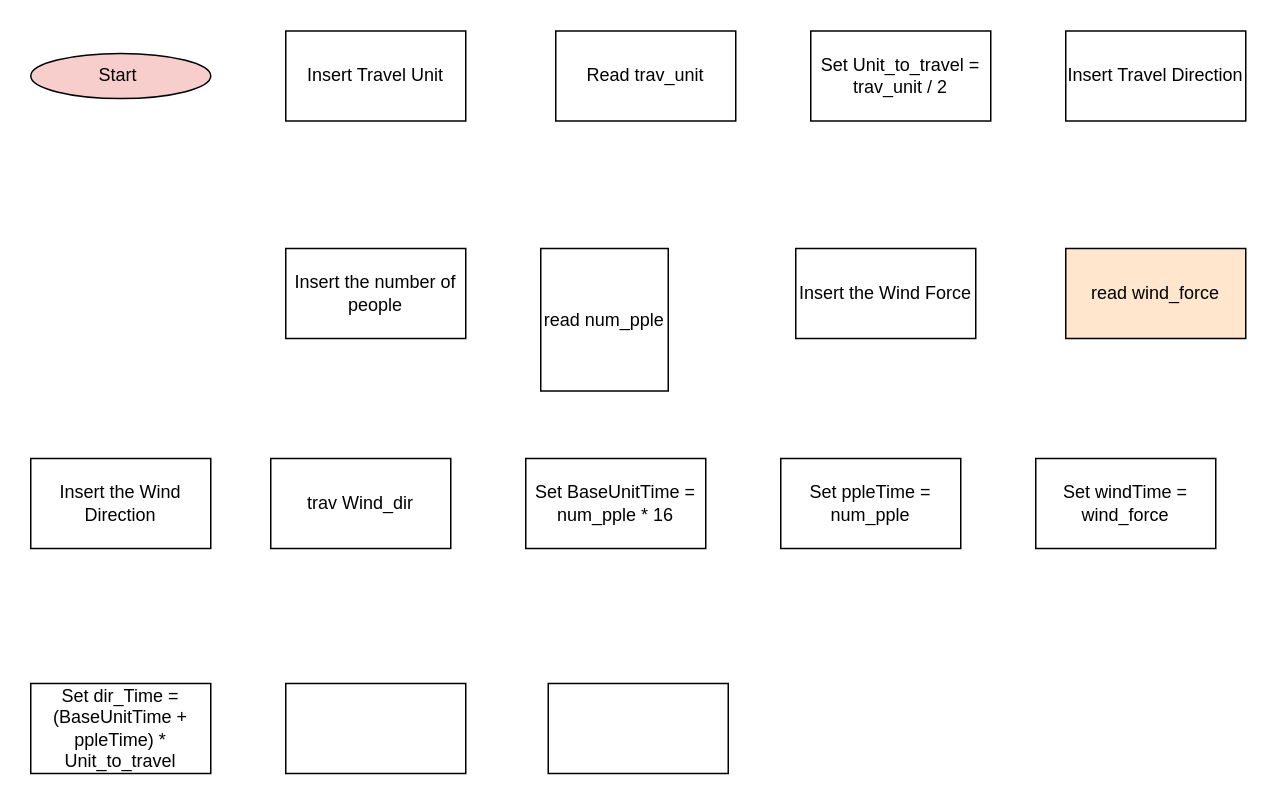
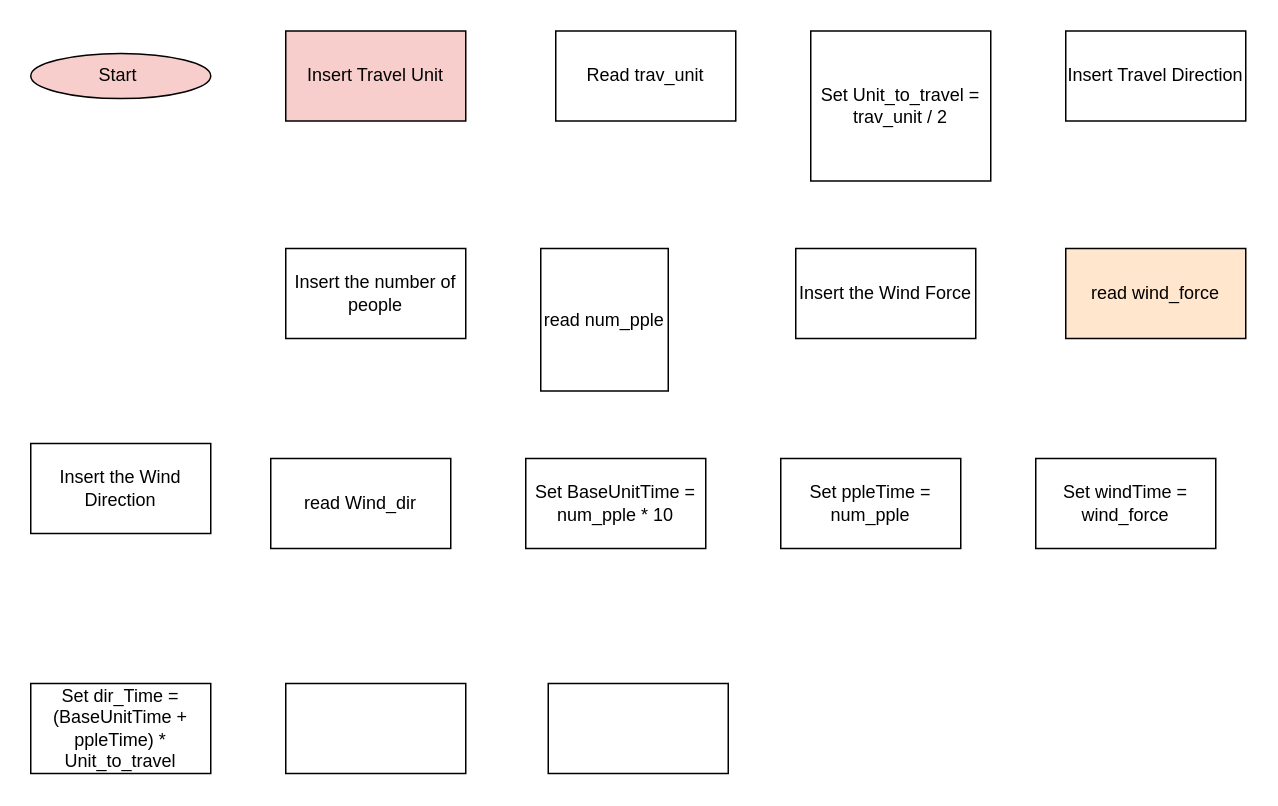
node "Insert Travel Unit": fillcolor #ffffff -> #f8cecc
node "Set Unit_to_travel = trav_unit / 2": size 180x90 -> 180x150
node "Insert the Wind Direction": moved (121, 503) -> (121, 488)
node "trav Wind_dir": label "trav Wind_dir" -> "read Wind_dir"
node "Set BaseUnitTime = num_pple * 16": label "Set BaseUnitTime = num_pple * 16" -> "Set BaseUnitTime = num_pple * 10"
